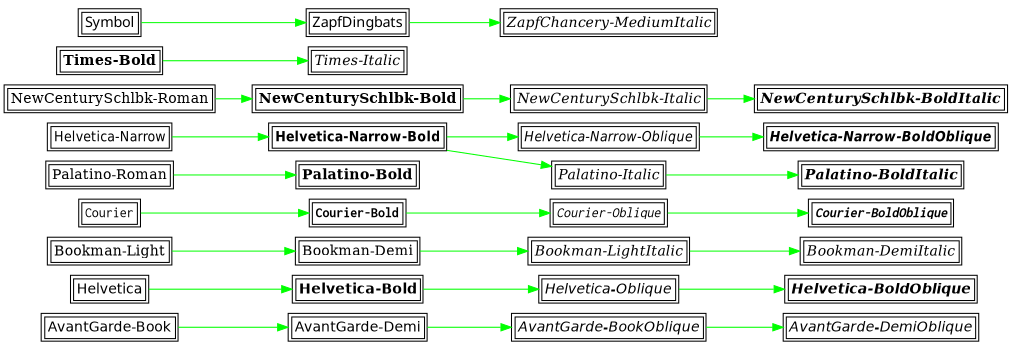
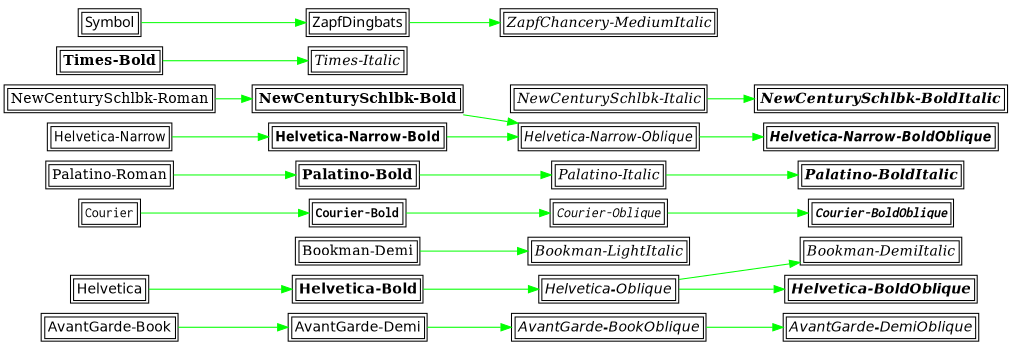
edge "NewCenturySchlbk-Bold" -> "NewCenturySchlbk-Italic": now "NewCenturySchlbk-Bold" -> "Helvetica-Narrow-Oblique"
edge "Helvetica-Narrow-Bold" -> "Palatino-Italic": now "Palatino-Bold" -> "Palatino-Italic"
node "Bookman-Light": removed
edge "Bookman-LightItalic" -> "Bookman-DemiItalic": now "Helvetica-Oblique" -> "Bookman-DemiItalic"
